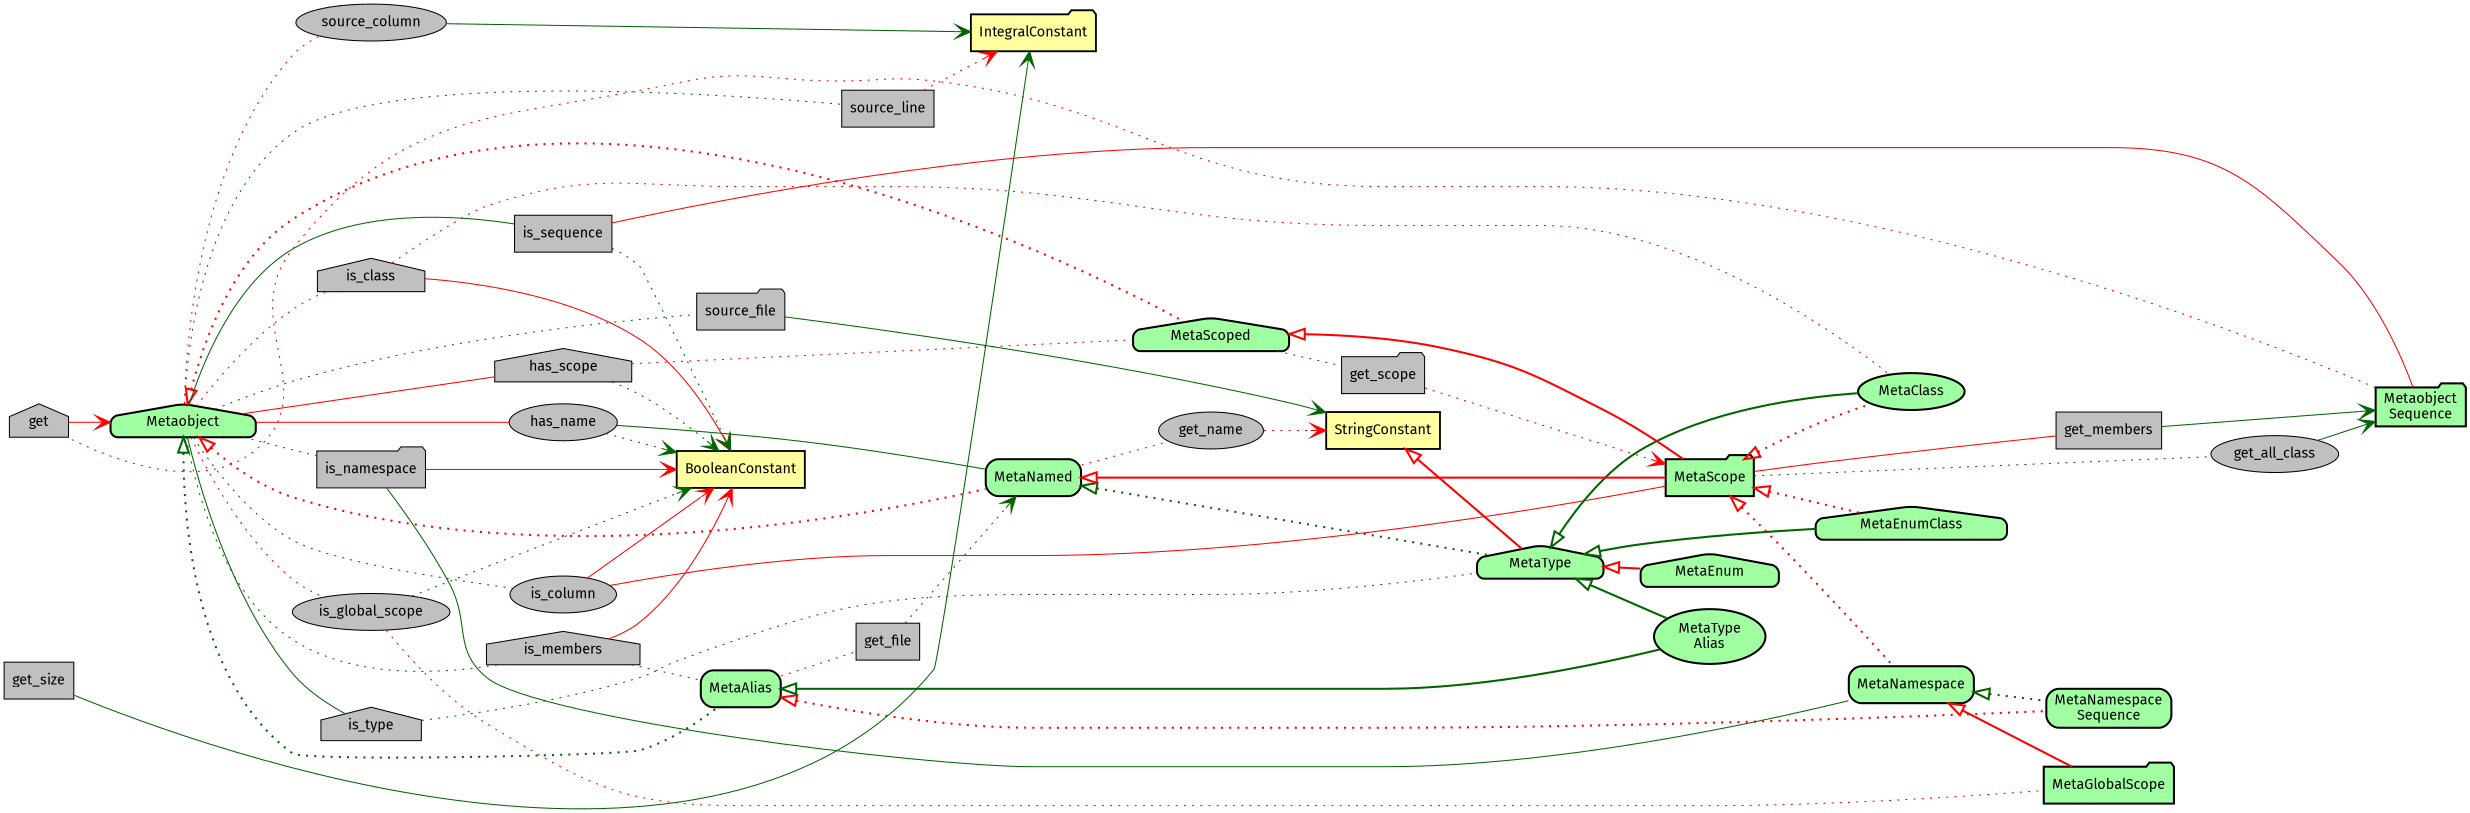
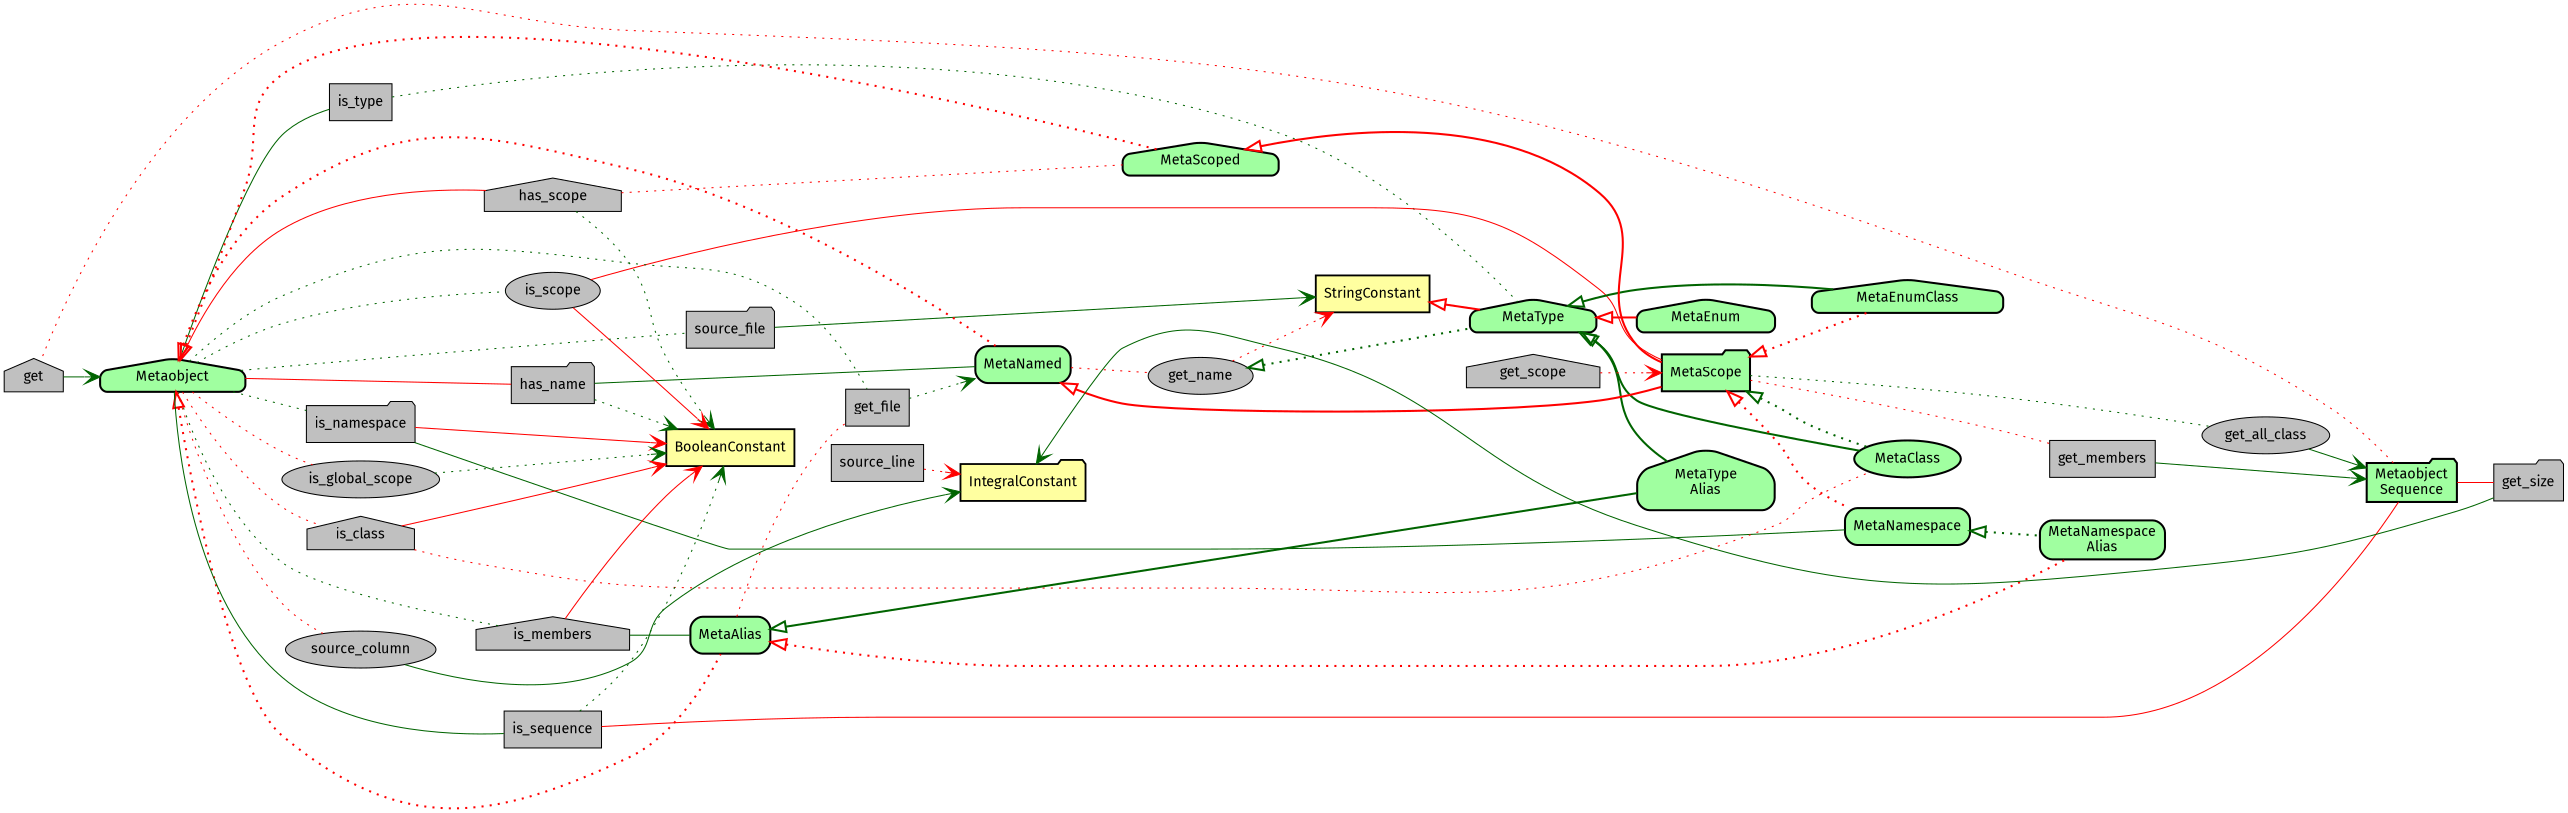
edge "source_line" -- "Metaobject": now "get_file" -- "Metaobject"
edge "MetaScoped" -- "get_scope": removed
node "get_scope": shape folder -> house
edge "get" -- "Metaobject": color red -> darkgreen
node "has_name": shape ellipse -> folder
edge "MetaClass" -- "MetaScope": color red -> darkgreen
edge "get_members" -- "MetaScope": style solid -> dotted
edge "Metaobject Sequence" -- "get_size": added
edge "MetaNamed" -- "MetaType": now "get_name" -- "MetaType"
node "is_column": label "is_column" -> "is_scope"
node "MetaType Alias": shape ellipse -> house
edge "is_members" -- "MetaAlias": style dotted -> solid
node "get_size": shape box -> folder
node "MetaNamespace Sequence": label "MetaNamespace Sequence" -> "MetaNamespace Alias"
node "is_type": shape house -> box
edge "Metaobject" -- "MetaAlias": color darkgreen -> red
node "MetaGlobalScope": removed
